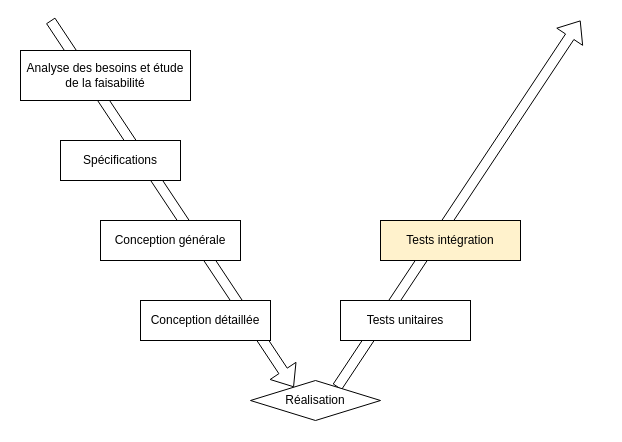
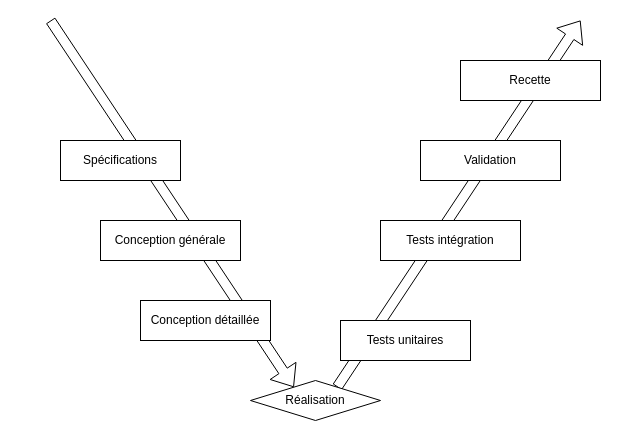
node "Analyse des besoins et étude de la faisabilité": removed
node "Recette": added
node "Validation": added
node "Tests intégration": fillcolor #fff2cc -> #ffffff
node "Tests unitaires": moved (406, 321) -> (406, 341)
